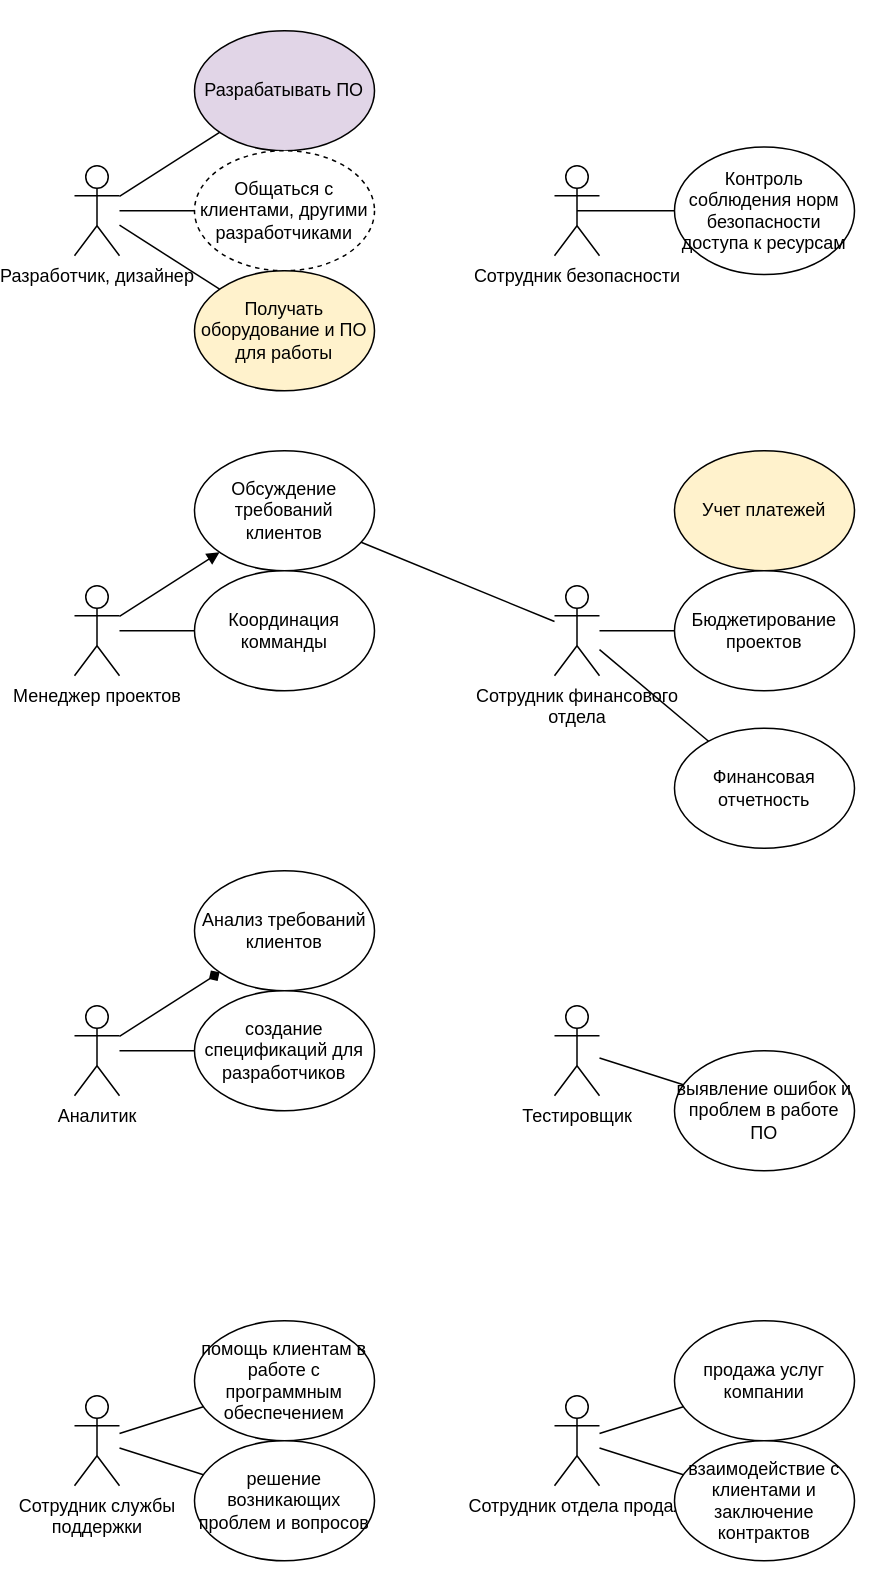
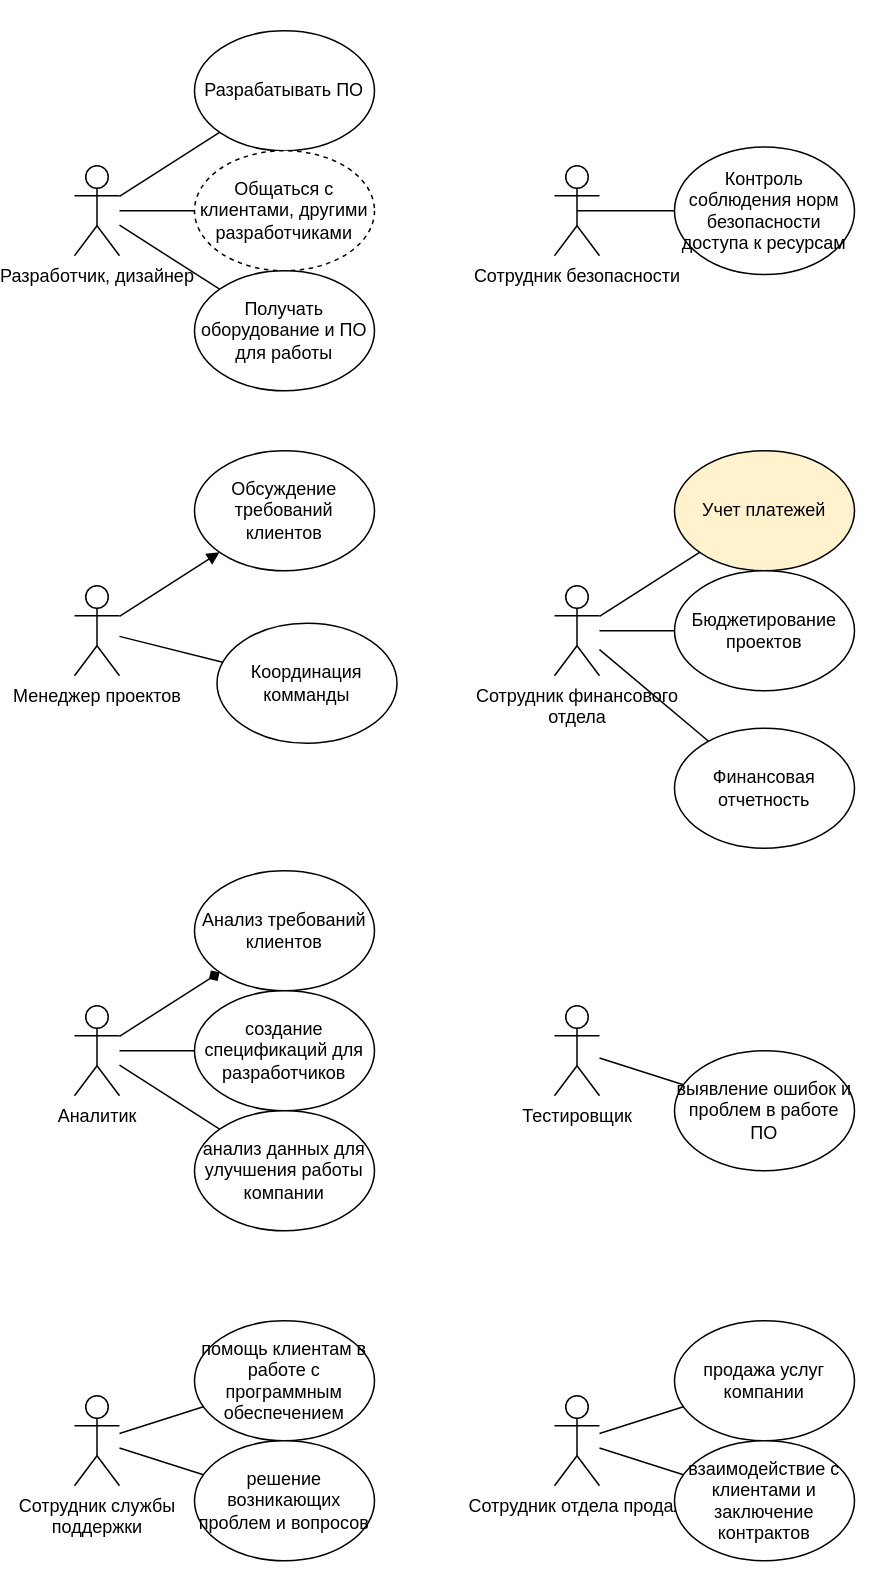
node "Разрабатывать ПО": fillcolor #e1d5e7 -> #ffffff
node "Получать оборудование и ПО для работы": fillcolor #fff2cc -> #ffffff
edge "Обсуждение требований клиентов" -- "Сотрудник финансового отдела": now "Учет платежей" -- "Сотрудник финансового отдела"
node "Координация комманды": moved (284, 631) -> (307, 683)
edge "Аналитик" -- "анализ данных для улучшения работы компании": added
node "анализ данных для улучшения работы компании": added
